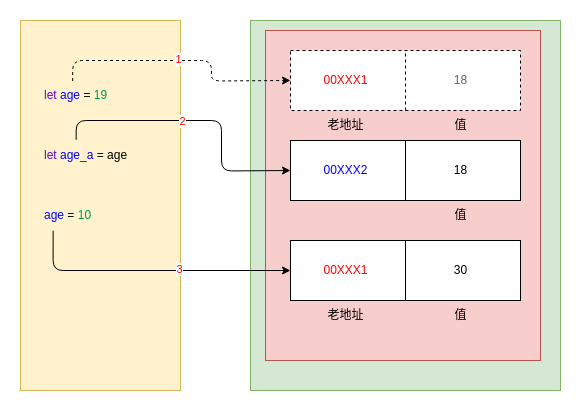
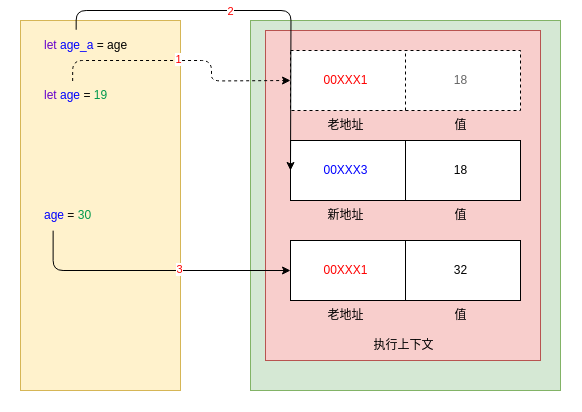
node "let age_a = age": moved (98, 156) -> (98, 46)
node "00XXX2": label "00XXX2" -> "00XXX3"
node "age = 10": label "age = 10" -> "age = 30"
node "新地址": added
node "30": label "30" -> "32"
node "执行上下文": added
